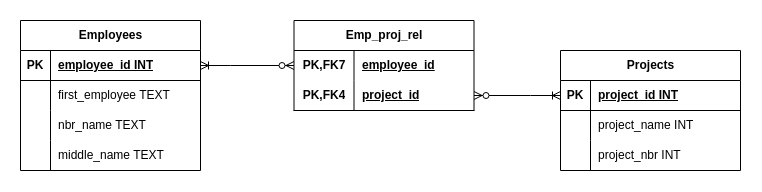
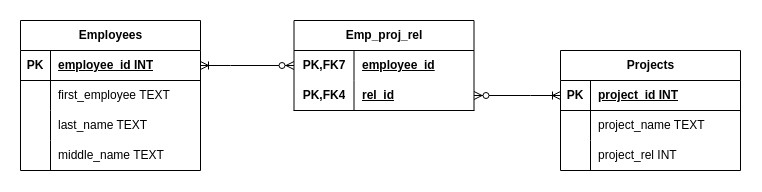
node "project_id": label "project_id" -> "rel_id"
node "nbr_name TEXT": label "nbr_name TEXT" -> "last_name TEXT"
node "project_name INT": label "project_name INT" -> "project_name TEXT"
node "project_nbr INT": label "project_nbr INT" -> "project_rel INT"
